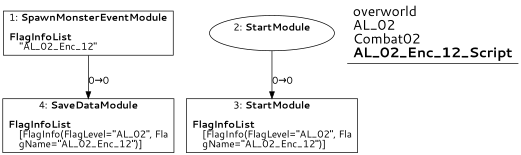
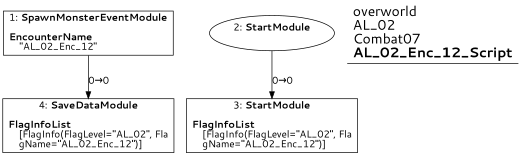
node "1:": text "FlagInfoList" -> "EncounterName"
node "overworld": text "Combat02" -> "Combat07"
